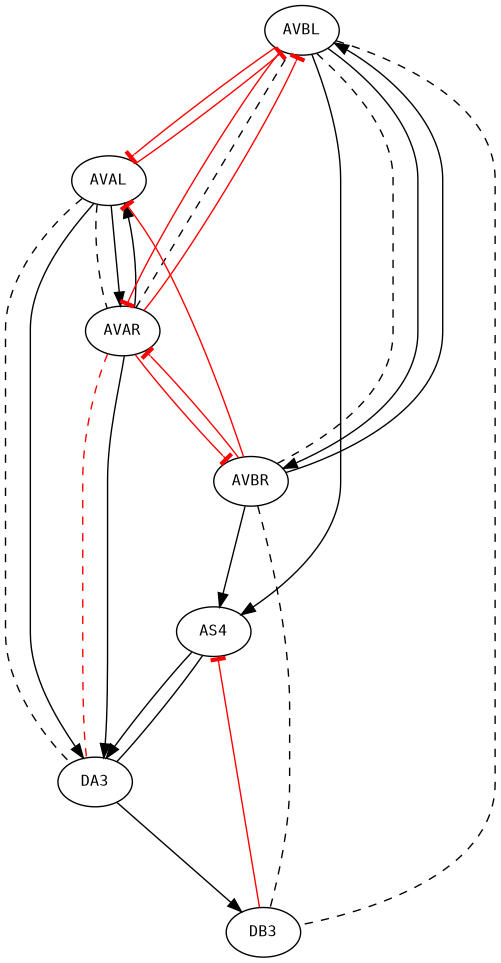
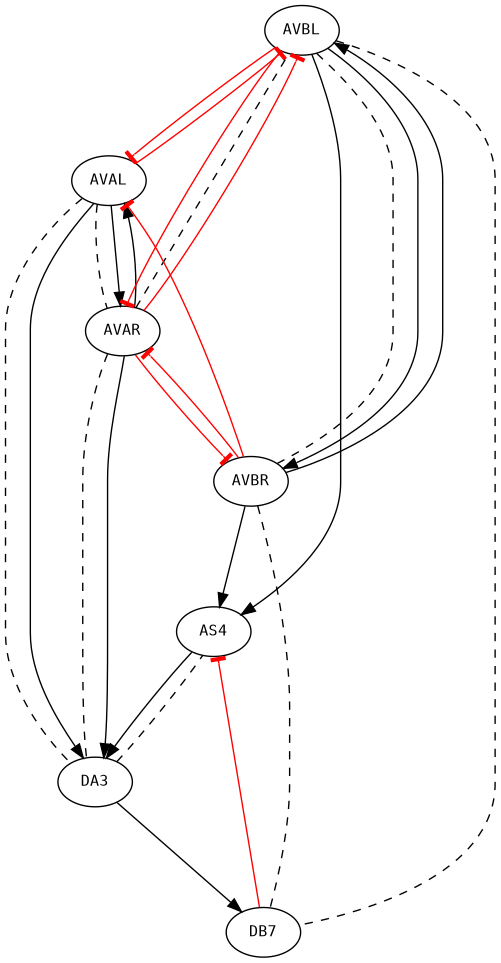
edge "AVAR" -- "DA3": color red -> black
edge "AS4" -- "DA3": style solid -> dashed
node "DB3": label "DB3" -> "DB7"
